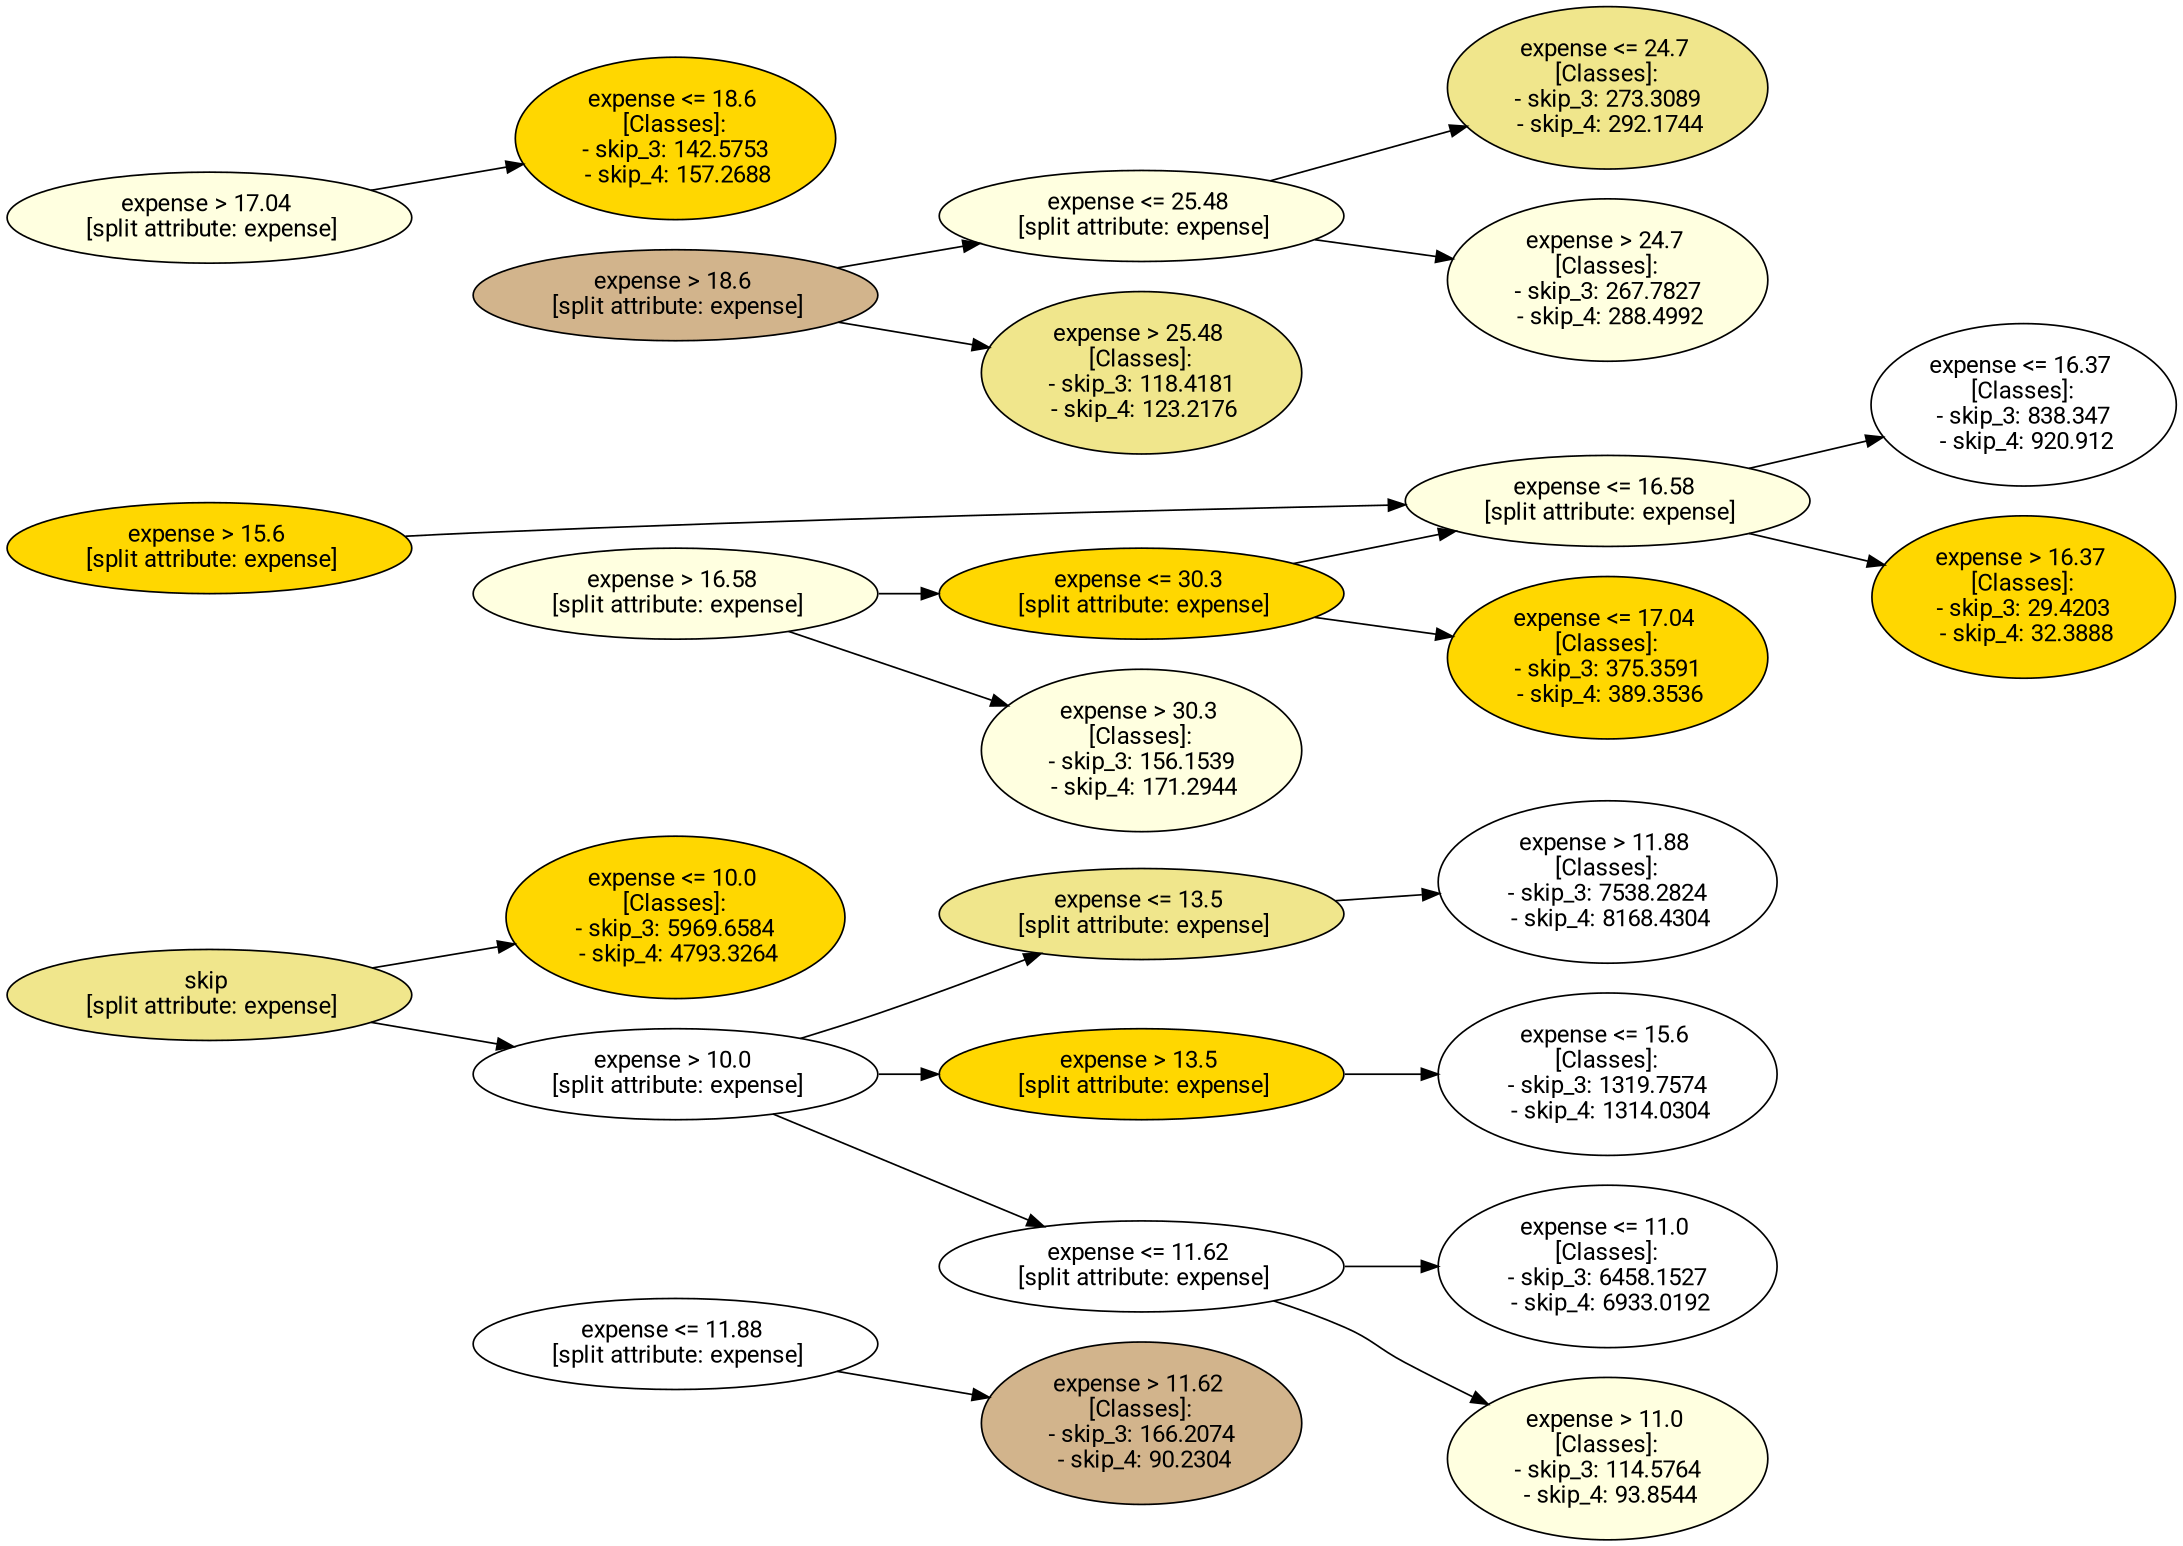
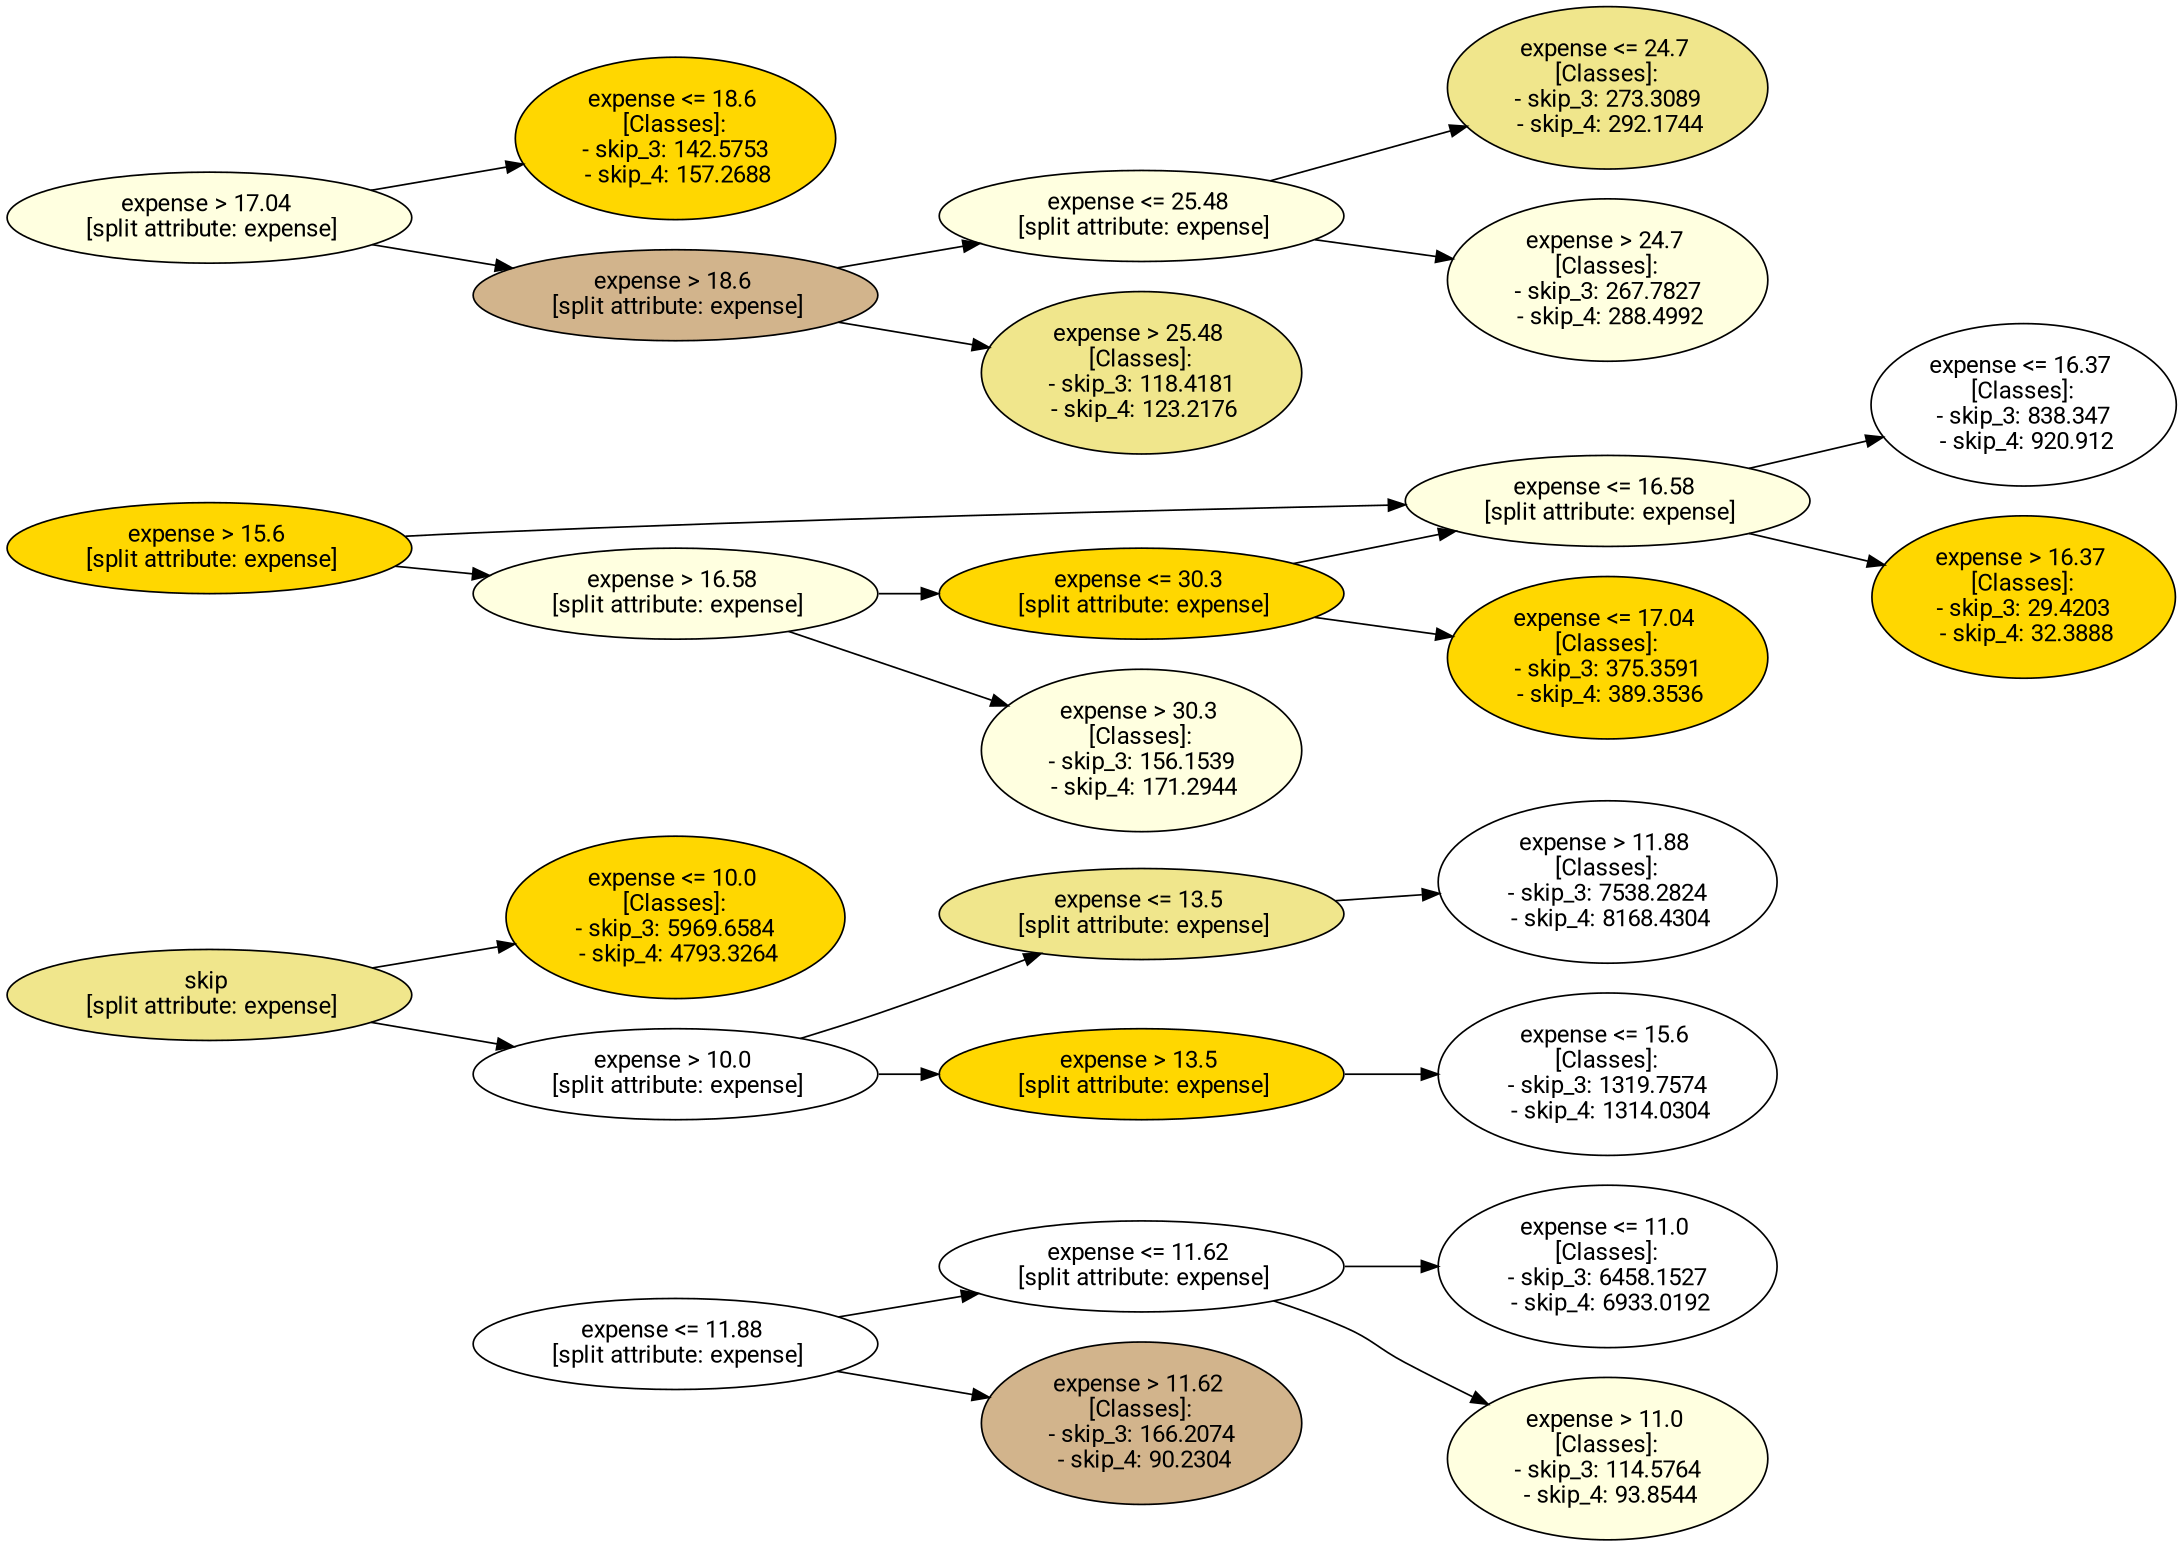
edge "expense > 17.04 [split attribute: expense]" -> "expense > 18.6 [split attribute: expense]": added
edge "expense > 15.6 [split attribute: expense]" -> "expense > 16.58 [split attribute: expense]": added
edge "expense > 10.0 [split attribute: expense]" -> "expense <= 11.62 [split attribute: expense]": now "expense <= 11.88 [split attribute: expense]" -> "expense <= 11.62 [split attribute: expense]"
